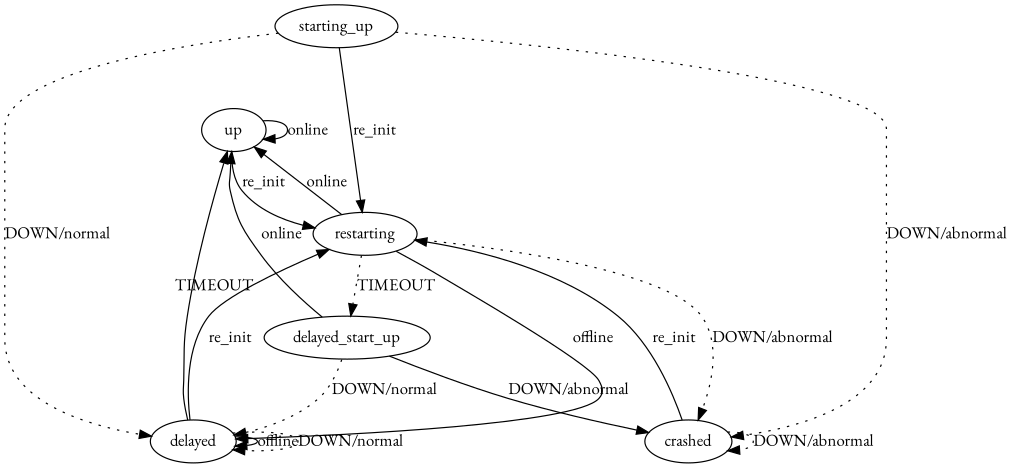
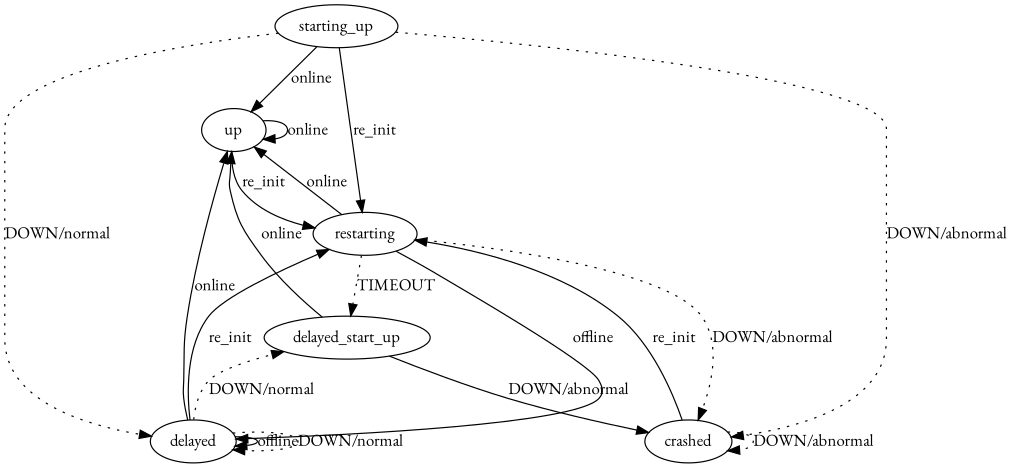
edge "starting_up" -> "up": added, label "online"
edge "delayed" -> "up": label "TIMEOUT" -> "online"
edge "delayed_start_up" -> "delayed": reversed
